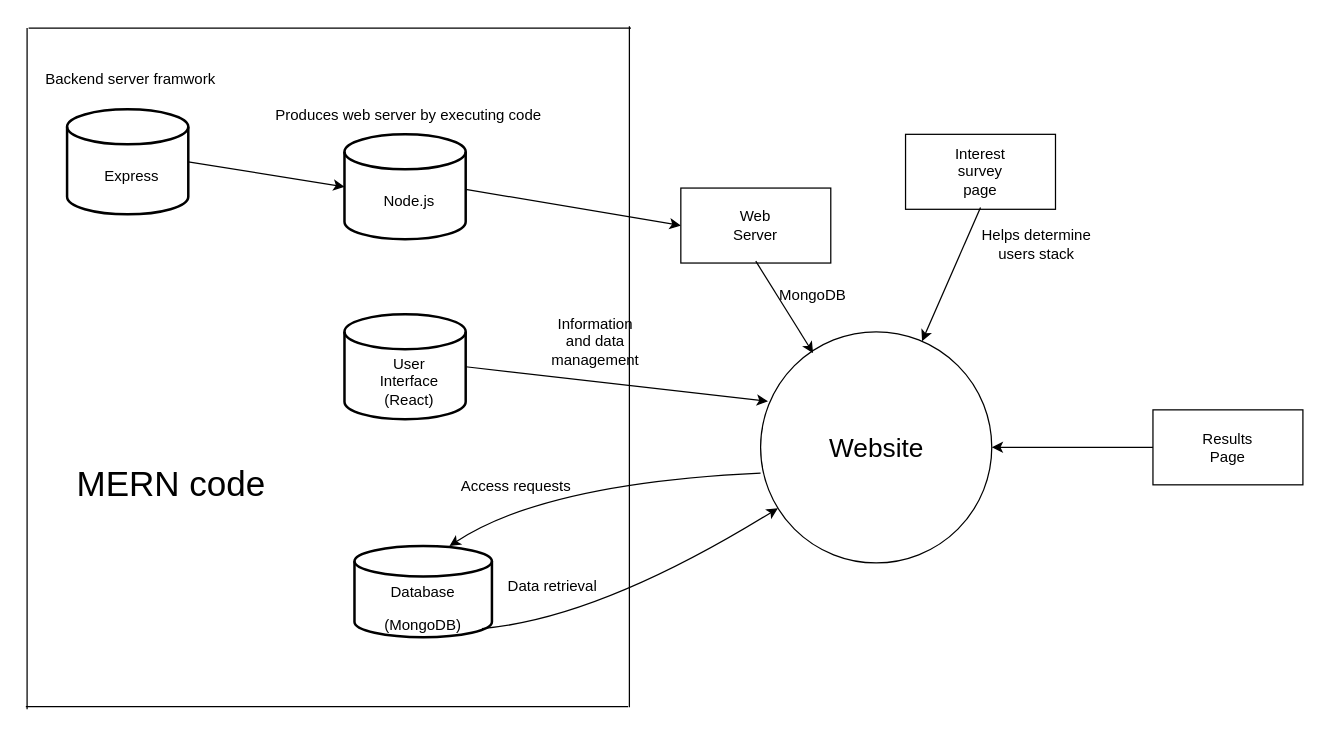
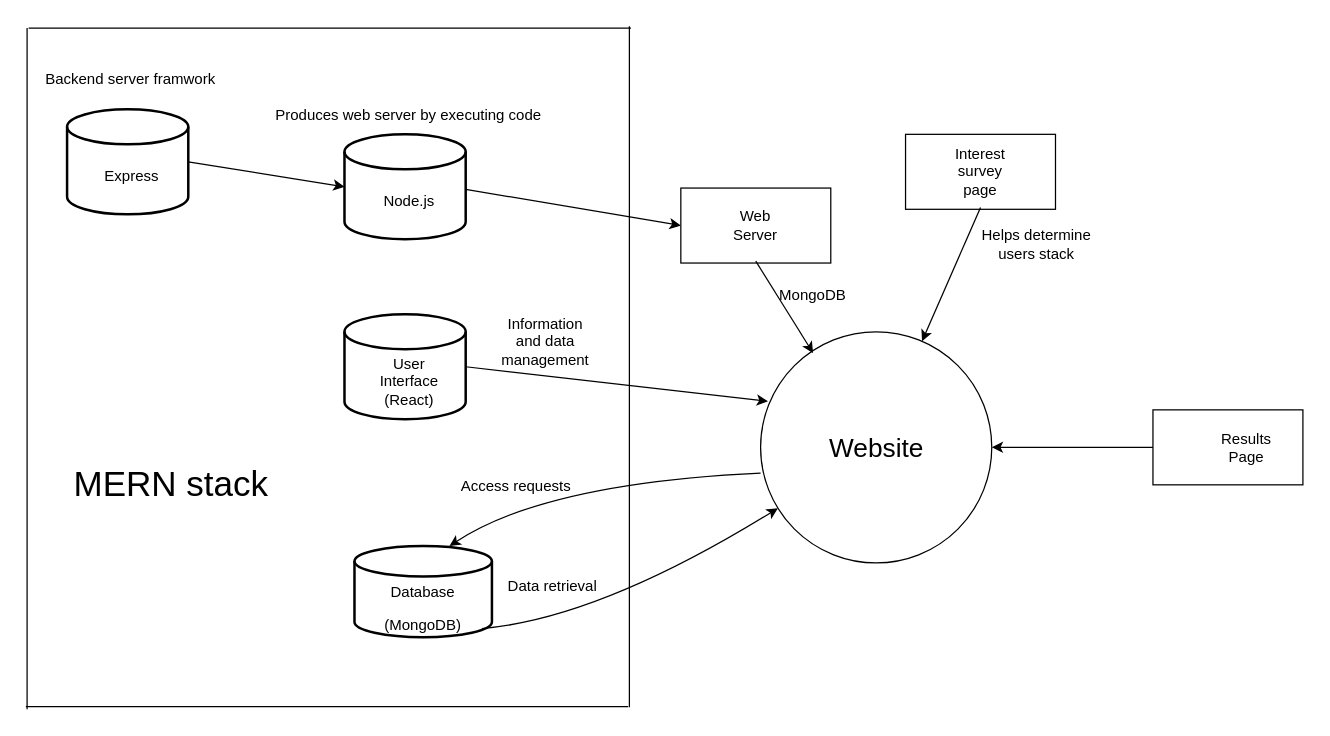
node "Information and data management": moved (595, 342) -> (545, 342)
node "Results Page": moved (1228, 448) -> (1247, 448)
node "MERN code": label "MERN code" -> "MERN stack"
